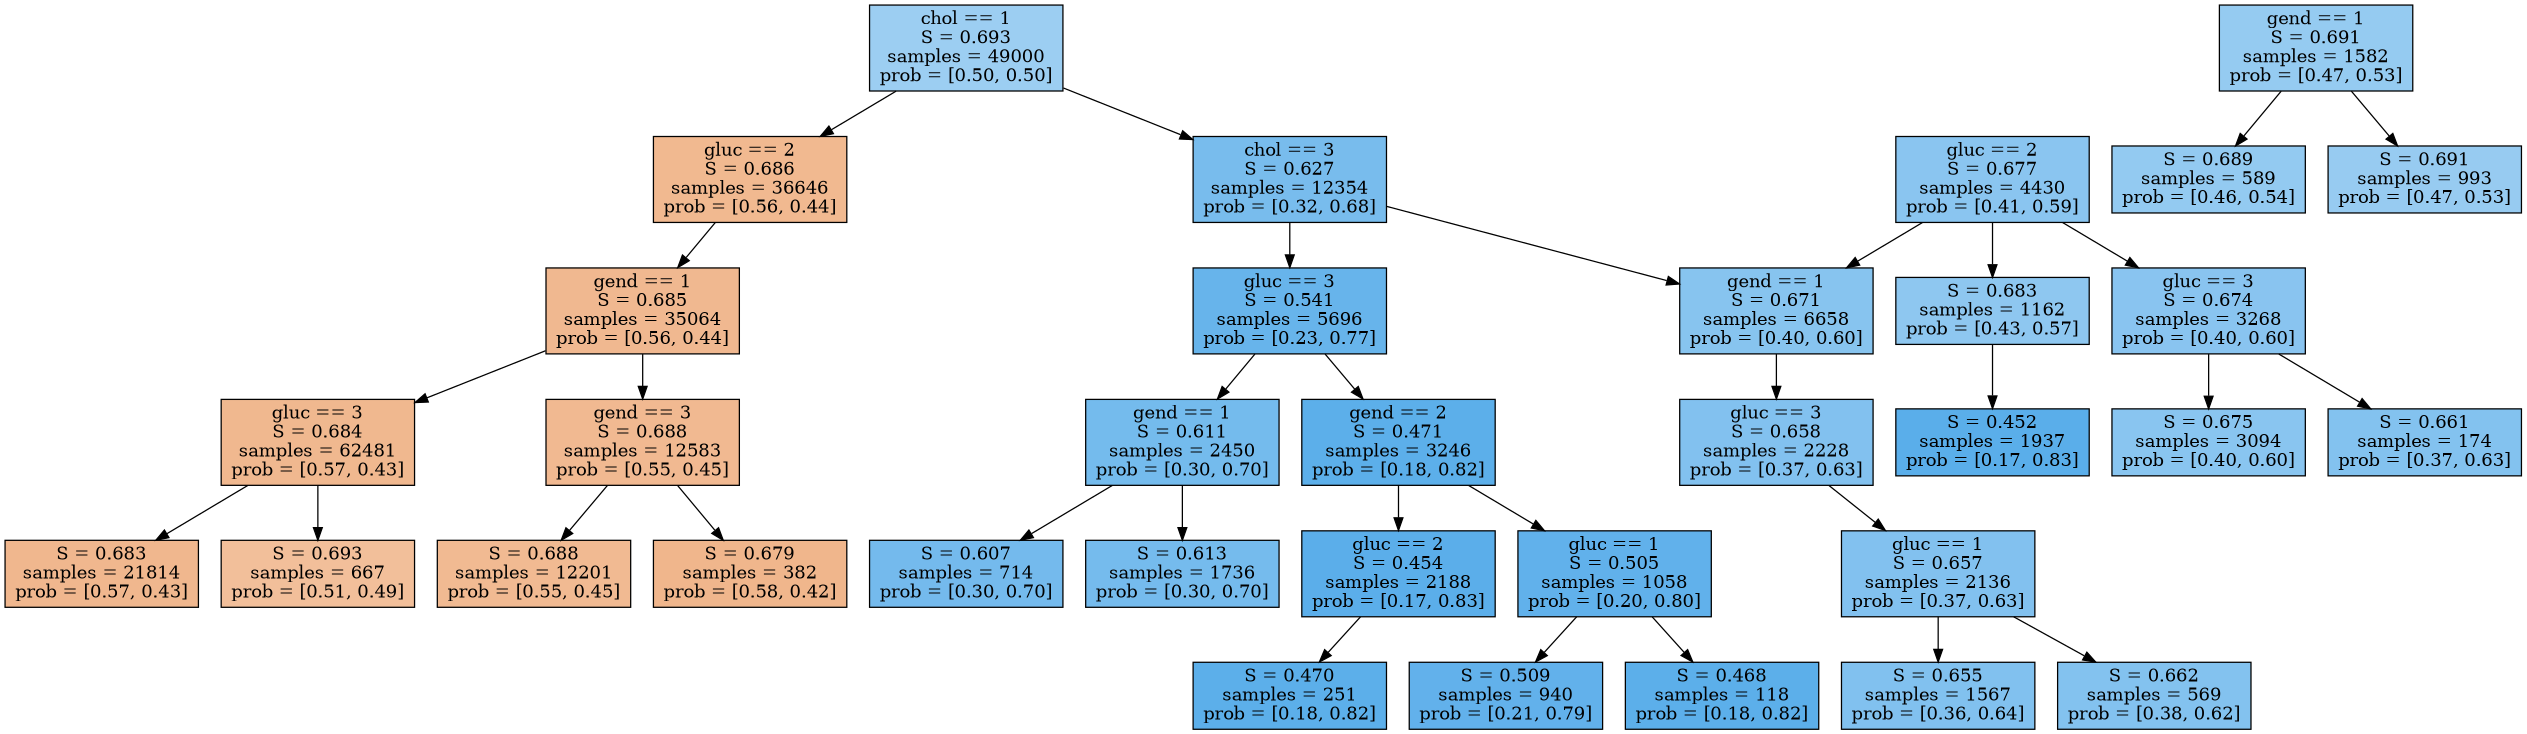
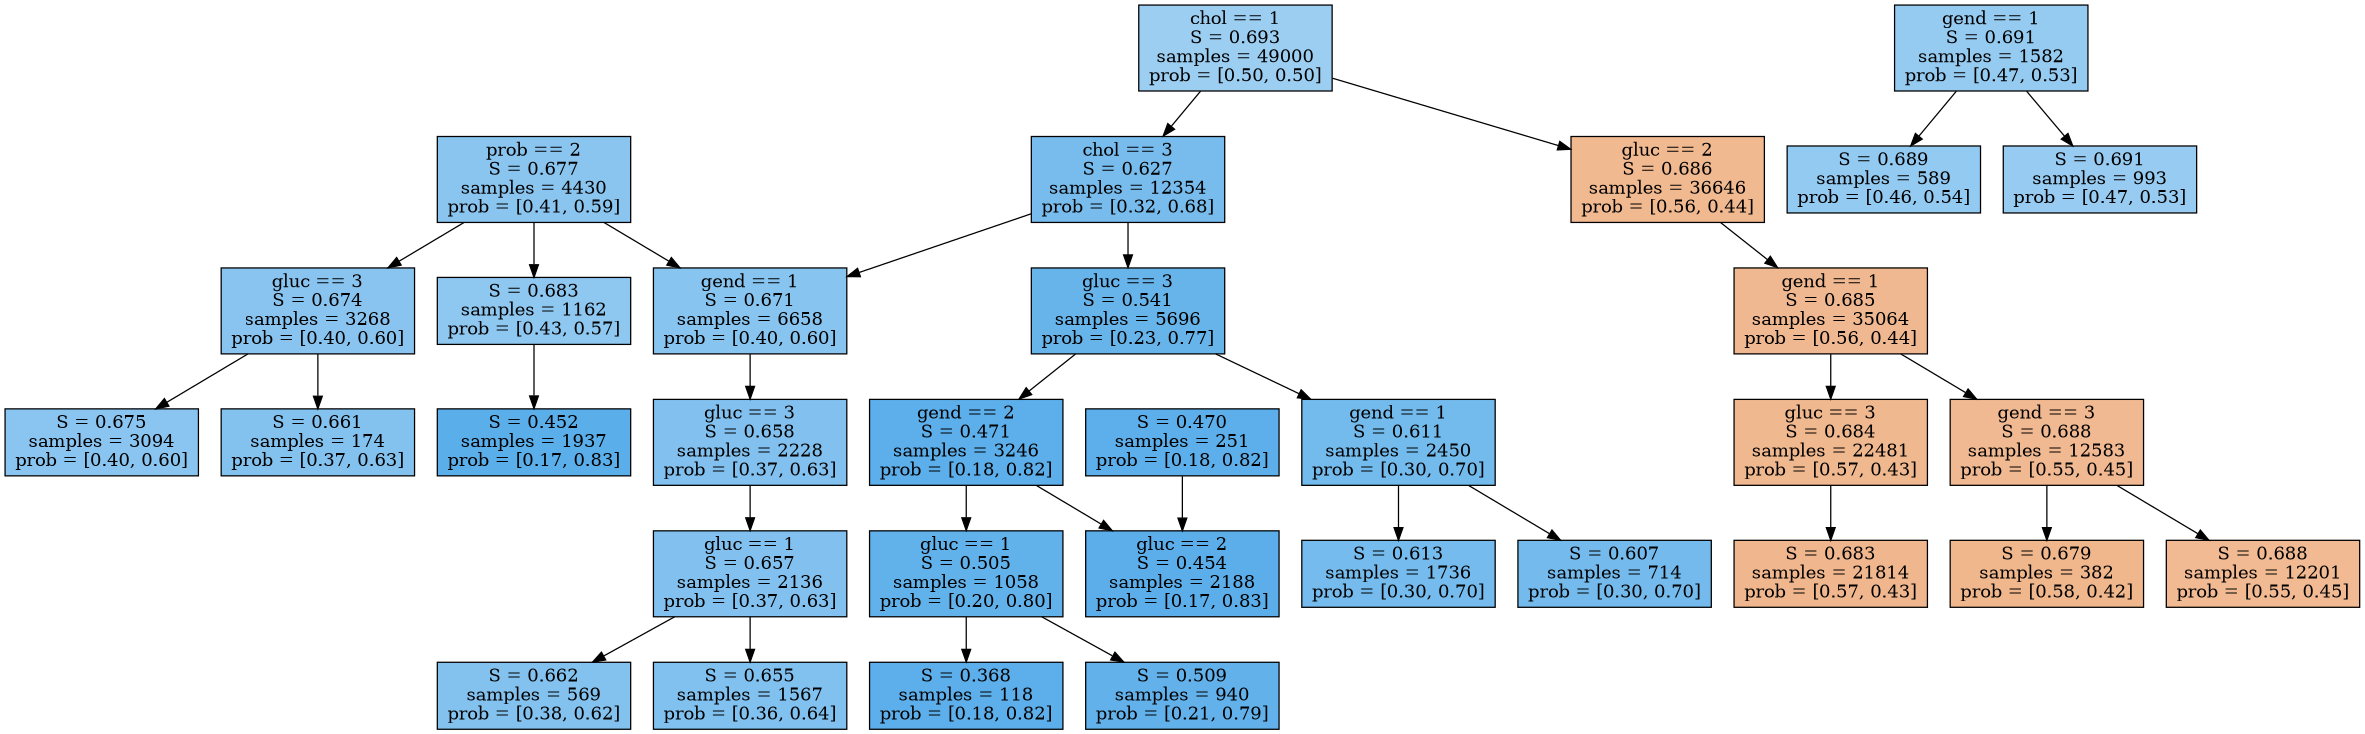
node "gluc == 2 S = 0.677 samples = 4430 prob = [0.41, 0.59]": label "gluc == 2 S = 0.677 samples = 4430 prob = [0.41, 0.59]" -> "prob == 2 S = 0.677 samples = 4430 prob = [0.41, 0.59]"
node "gluc == 3 S = 0.684 samples = 62481 prob = [0.57, 0.43]": label "gluc == 3 S = 0.684 samples = 62481 prob = [0.57, 0.43]" -> "gluc == 3 S = 0.684 samples = 22481 prob = [0.57, 0.43]"
node "S = 0.693 samples = 667 prob = [0.51, 0.49]": removed
edge "gluc == 2 S = 0.454 samples = 2188 prob = [0.17, 0.83]" -> "S = 0.470 samples = 251 prob = [0.18, 0.82]": reversed
node "S = 0.468 samples = 118 prob = [0.18, 0.82]": label "S = 0.468 samples = 118 prob = [0.18, 0.82]" -> "S = 0.368 samples = 118 prob = [0.18, 0.82]"
